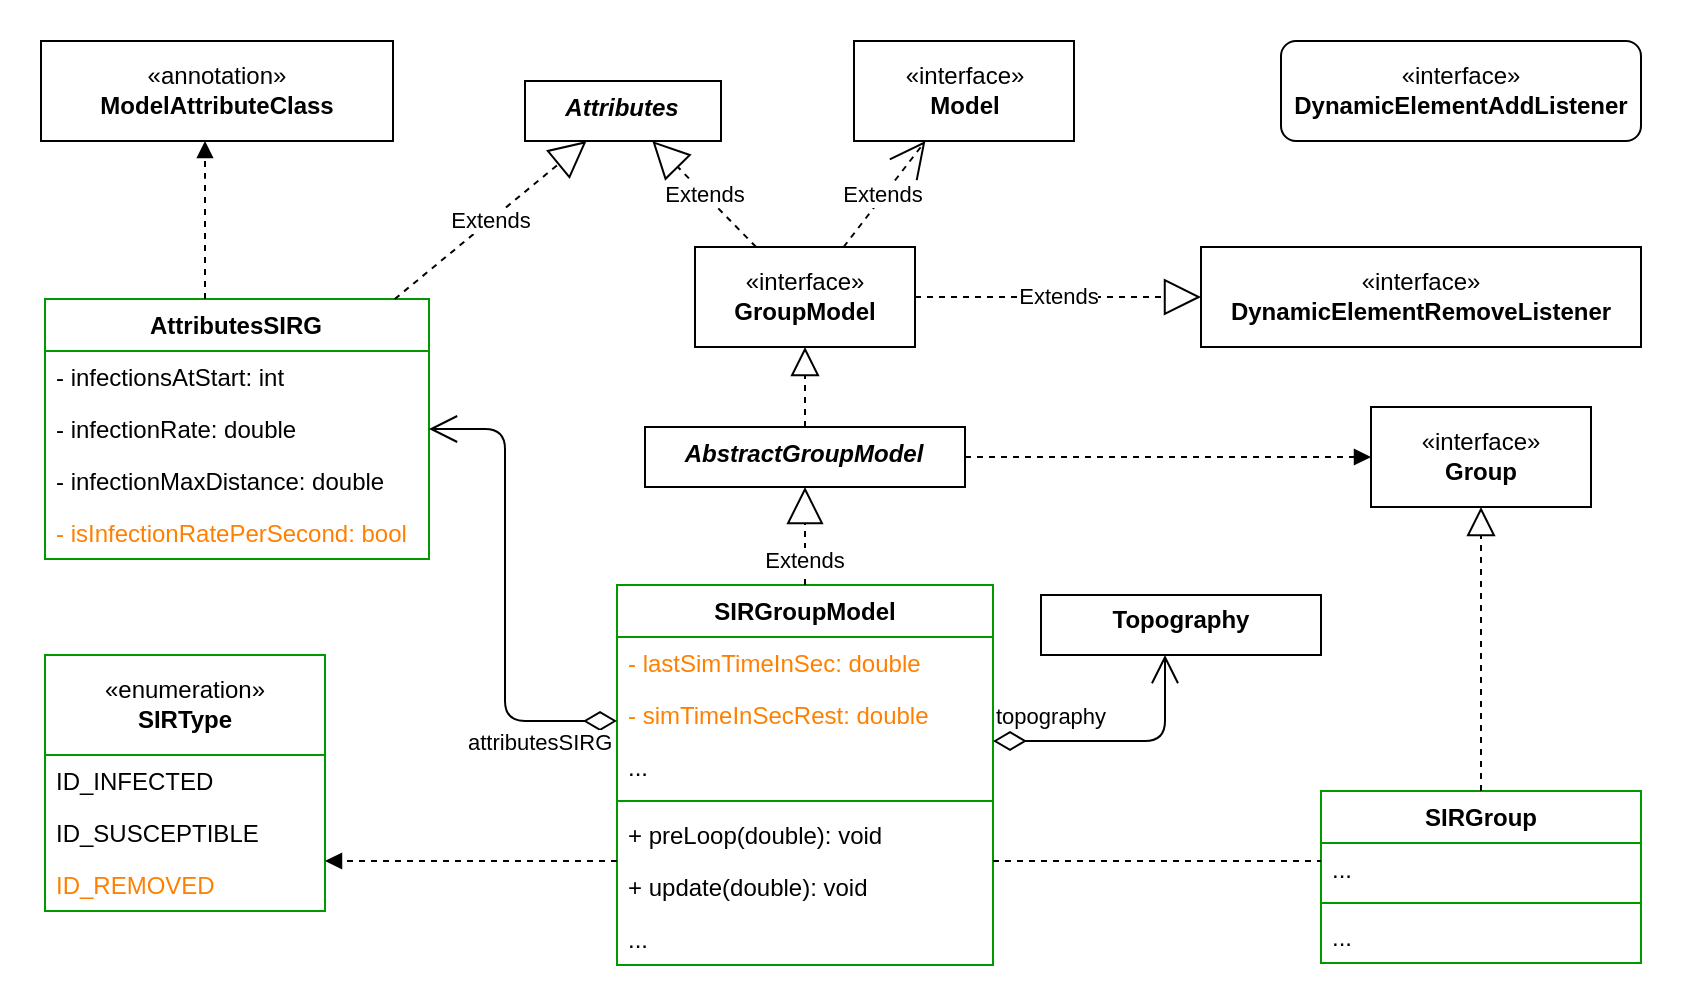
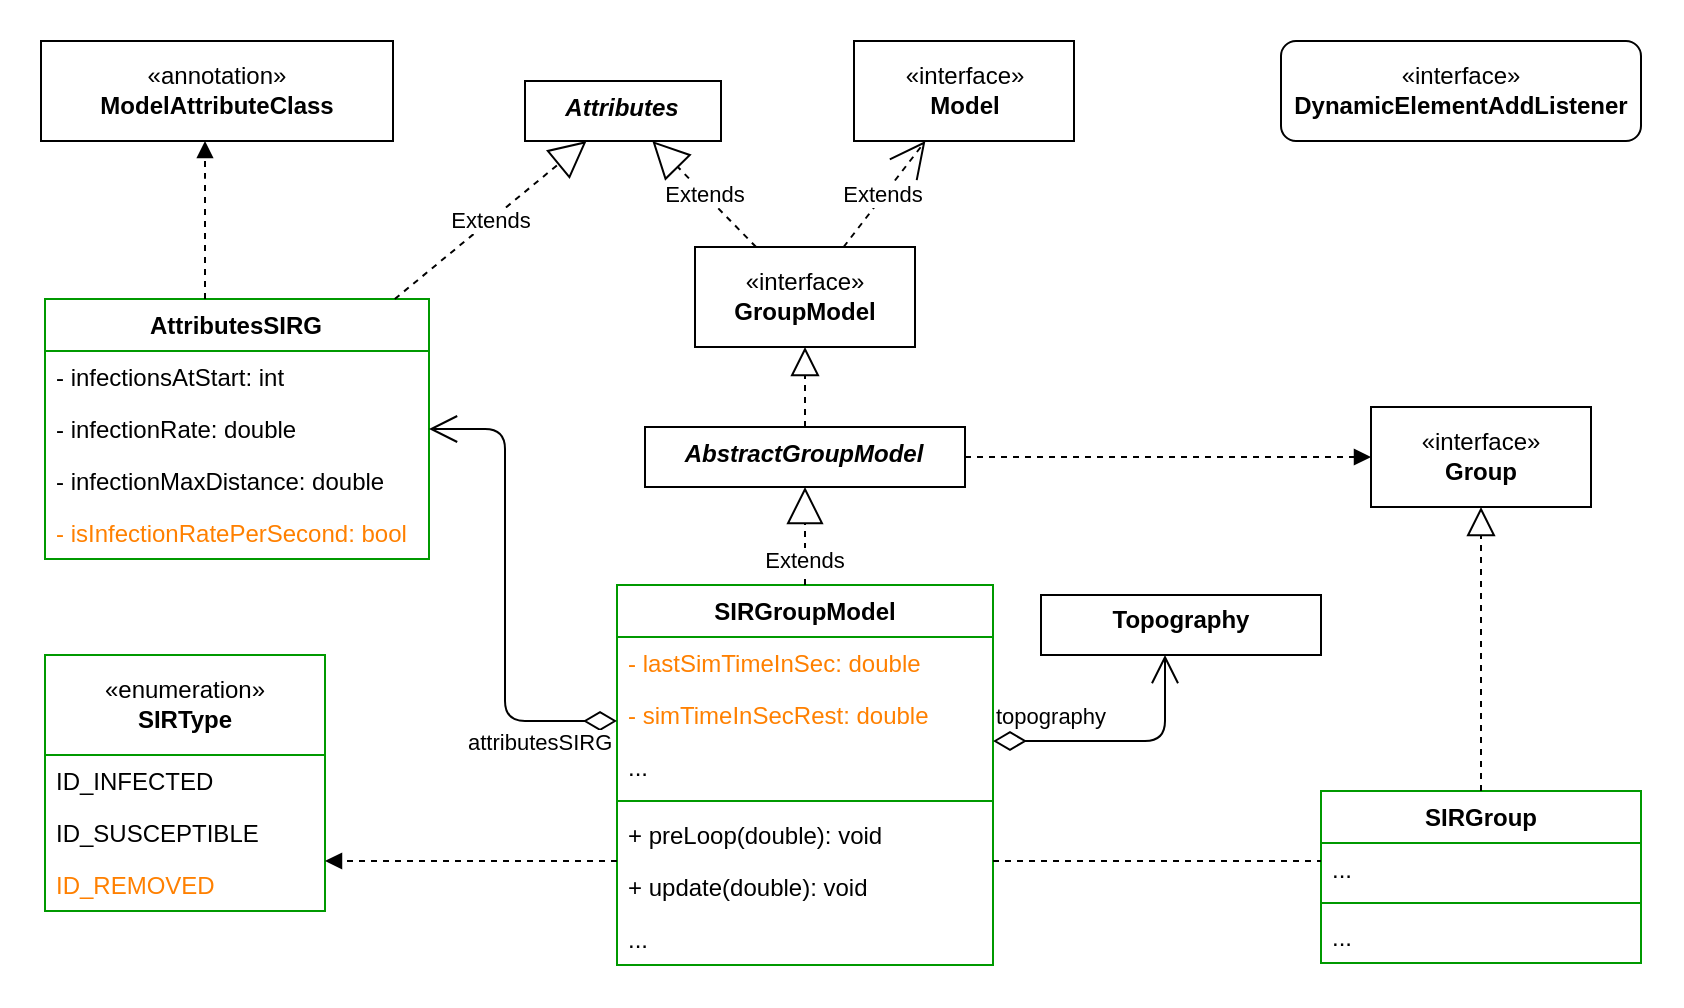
edge "«interface» GroupModel" -> "«interface» DynamicElementRemoveListener": removed, label "Extends"
node "«interface» DynamicElementRemoveListener": removed
